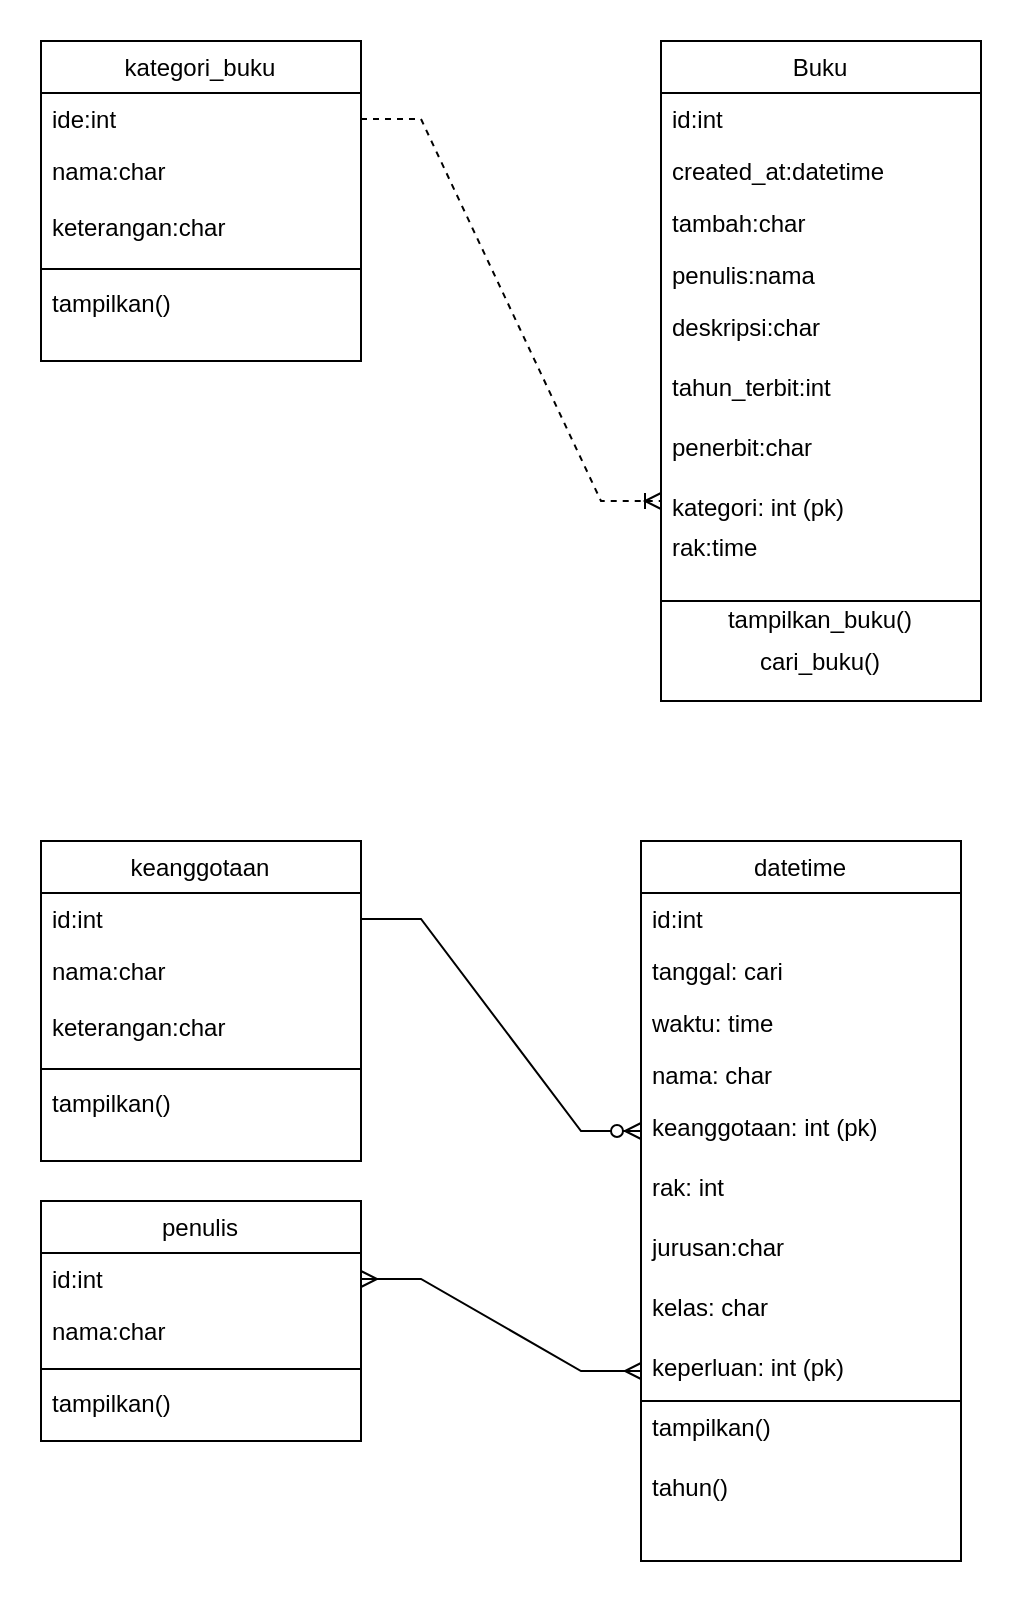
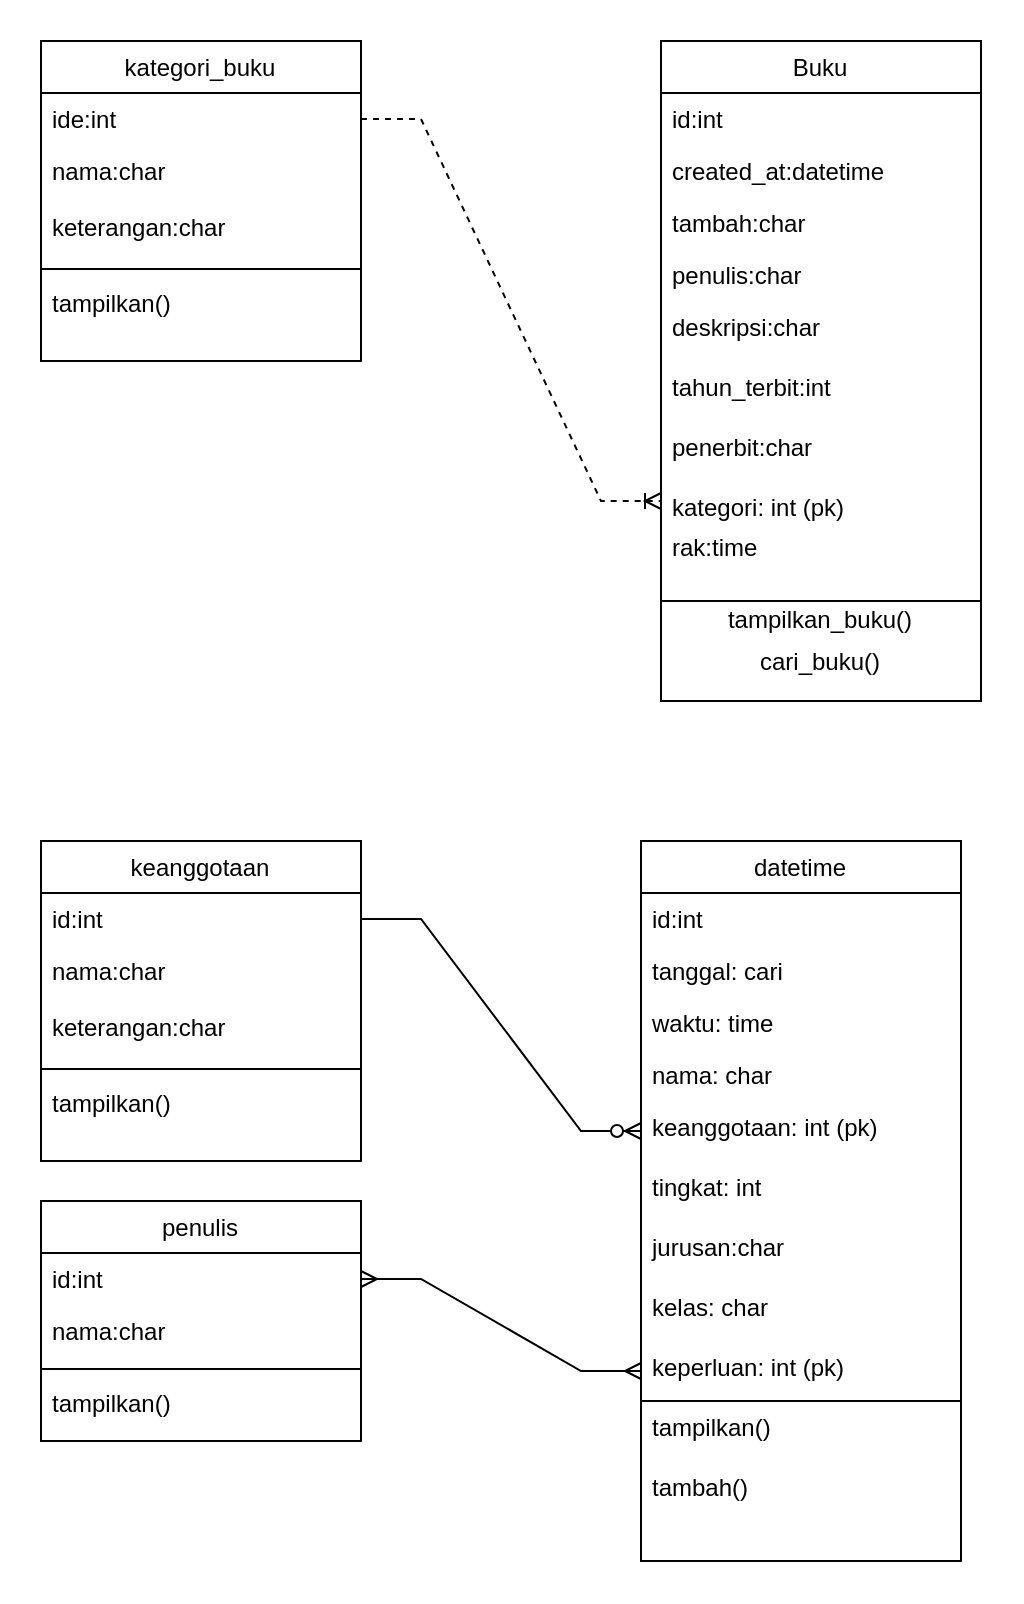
node "penulis:nama": label "penulis:nama" -> "penulis:char"
node "rak: int": label "rak: int" -> "tingkat: int"
node "tahun()": label "tahun()" -> "tambah()"
